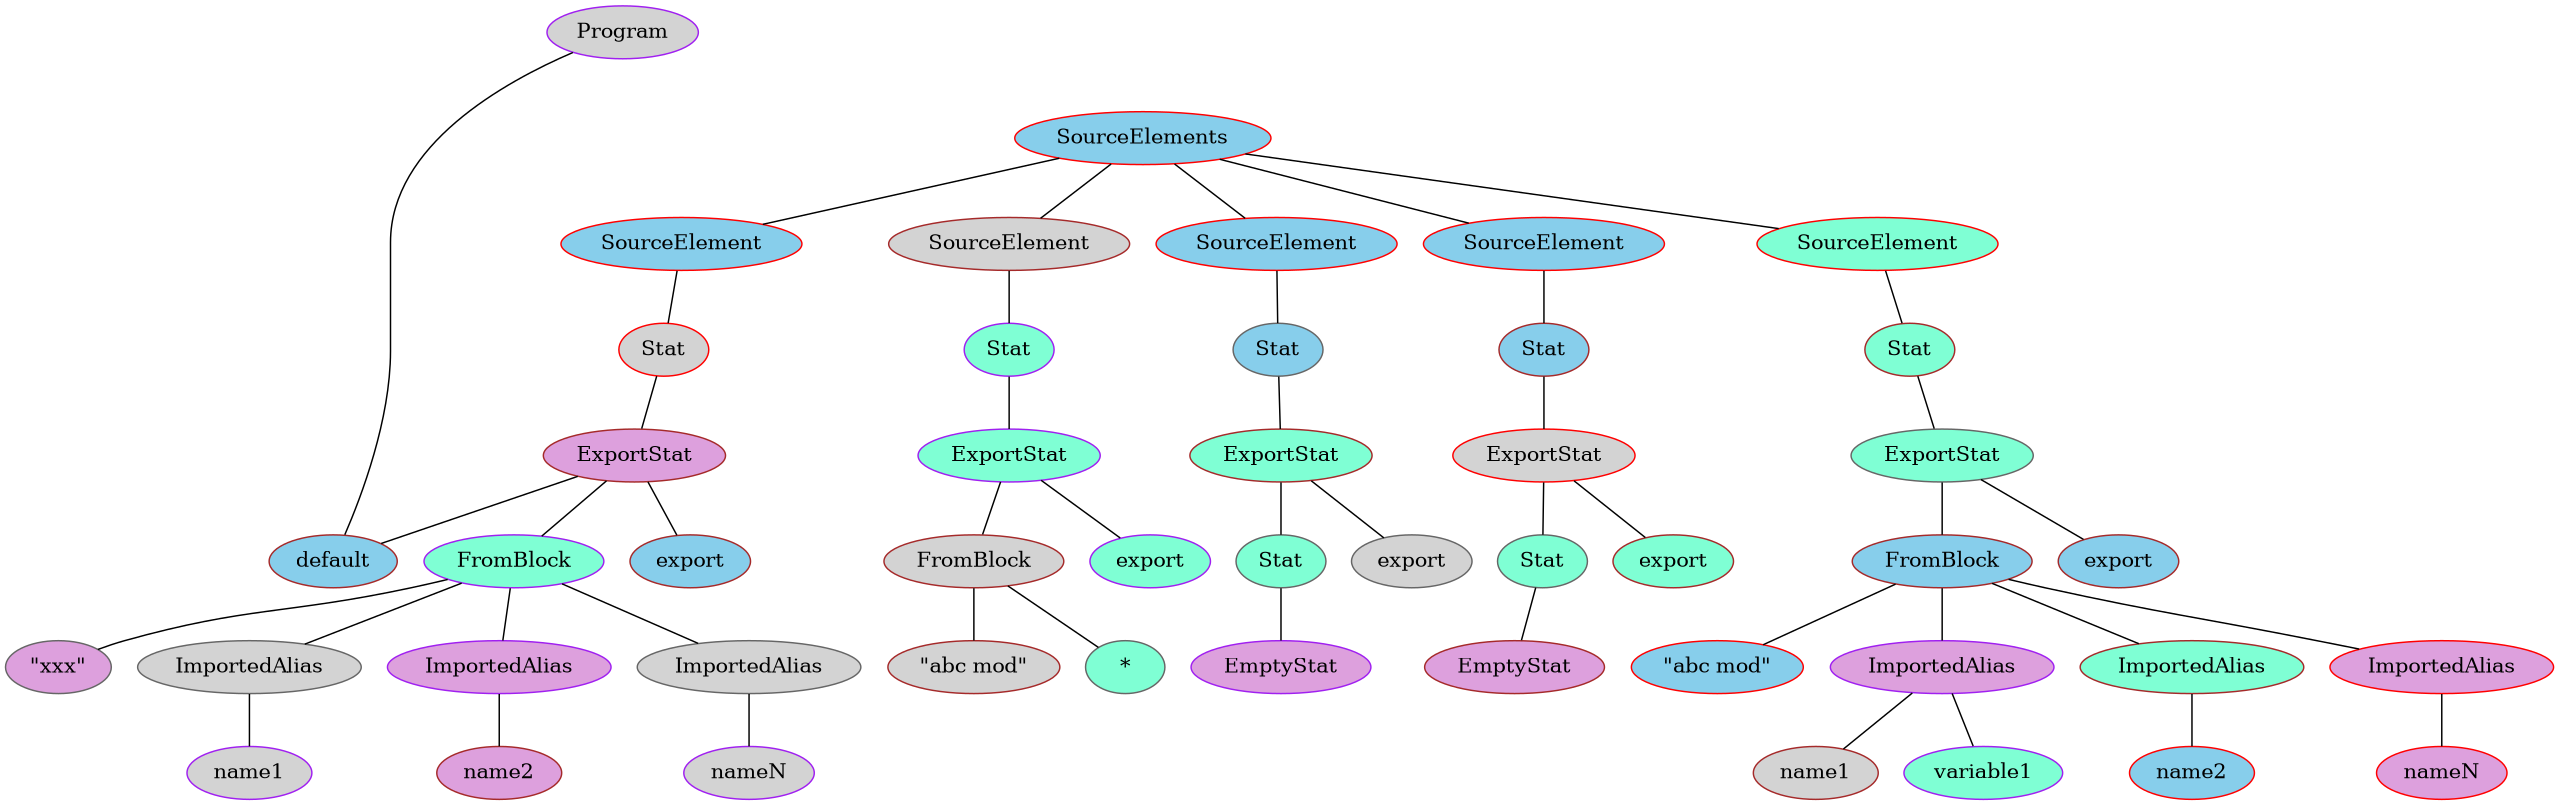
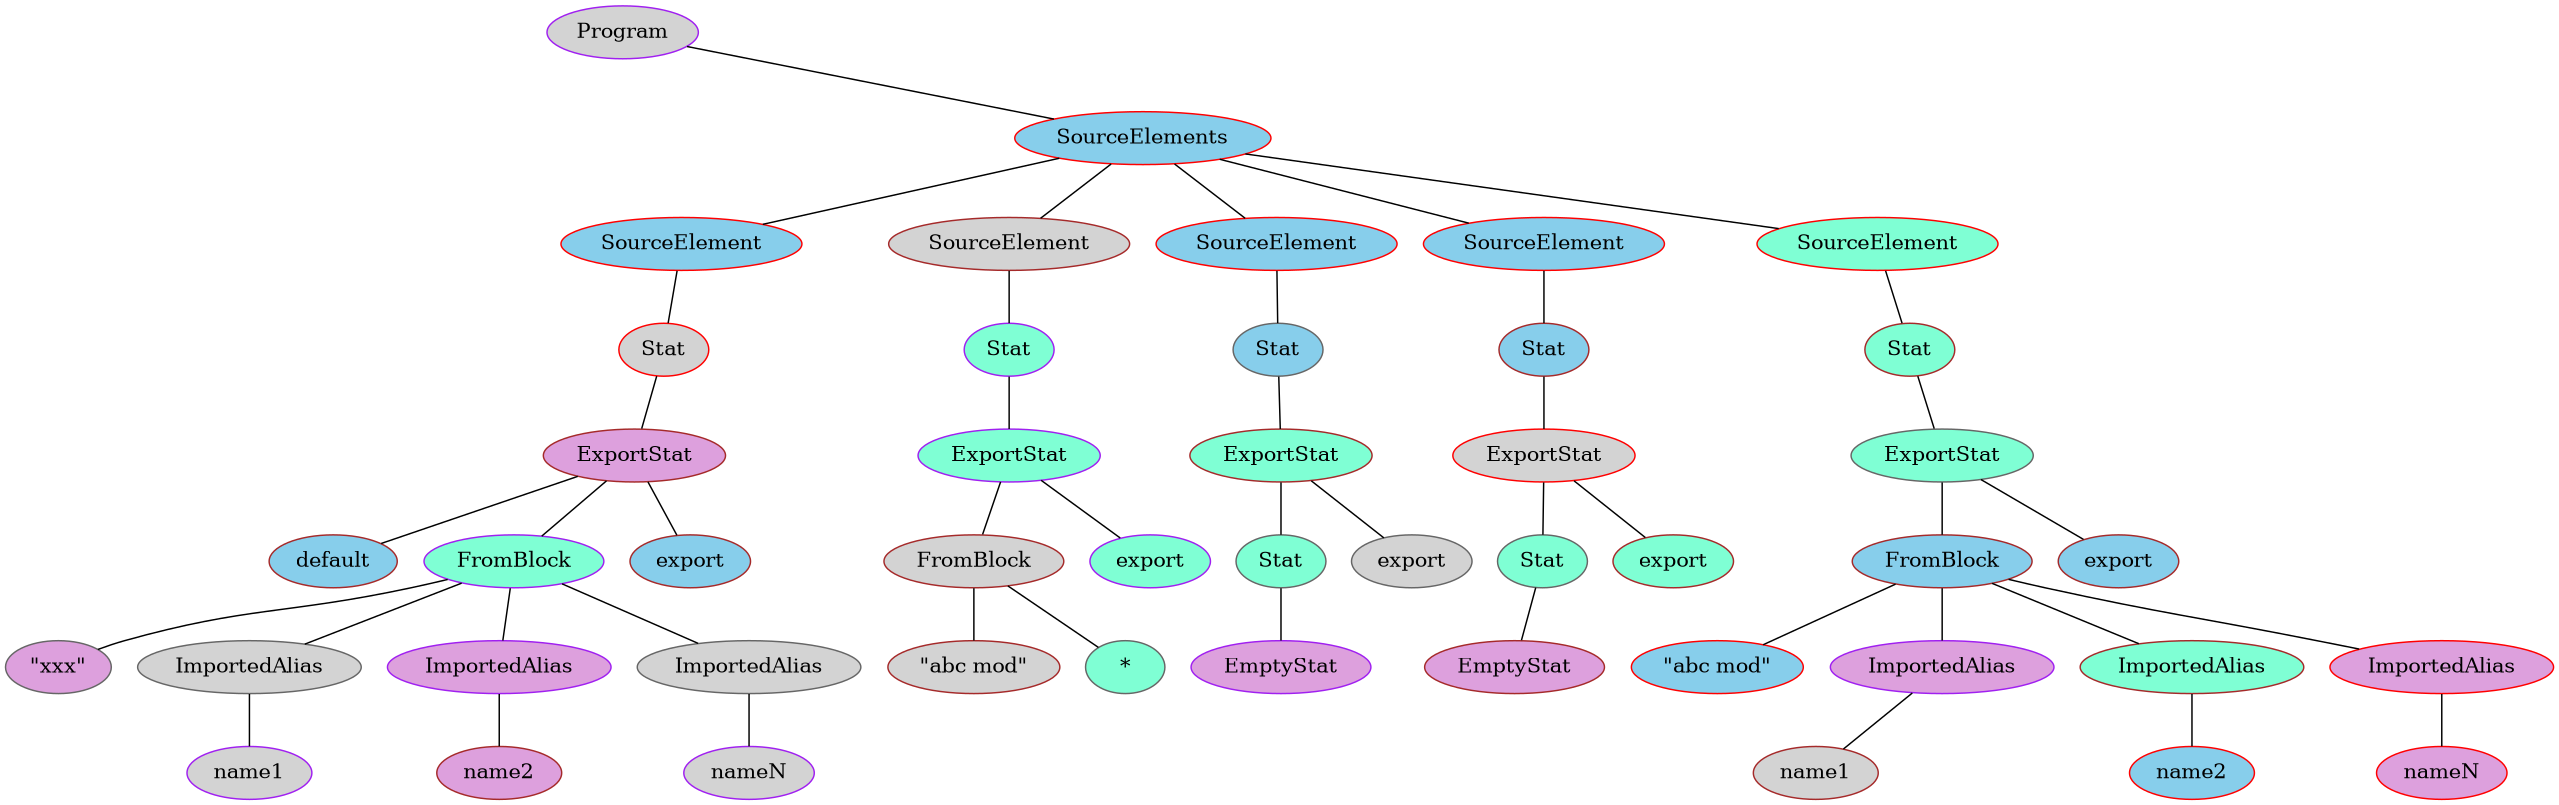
edge "Program" -- "default": now "Program" -- "SourceElements"
node "variable1": removed
